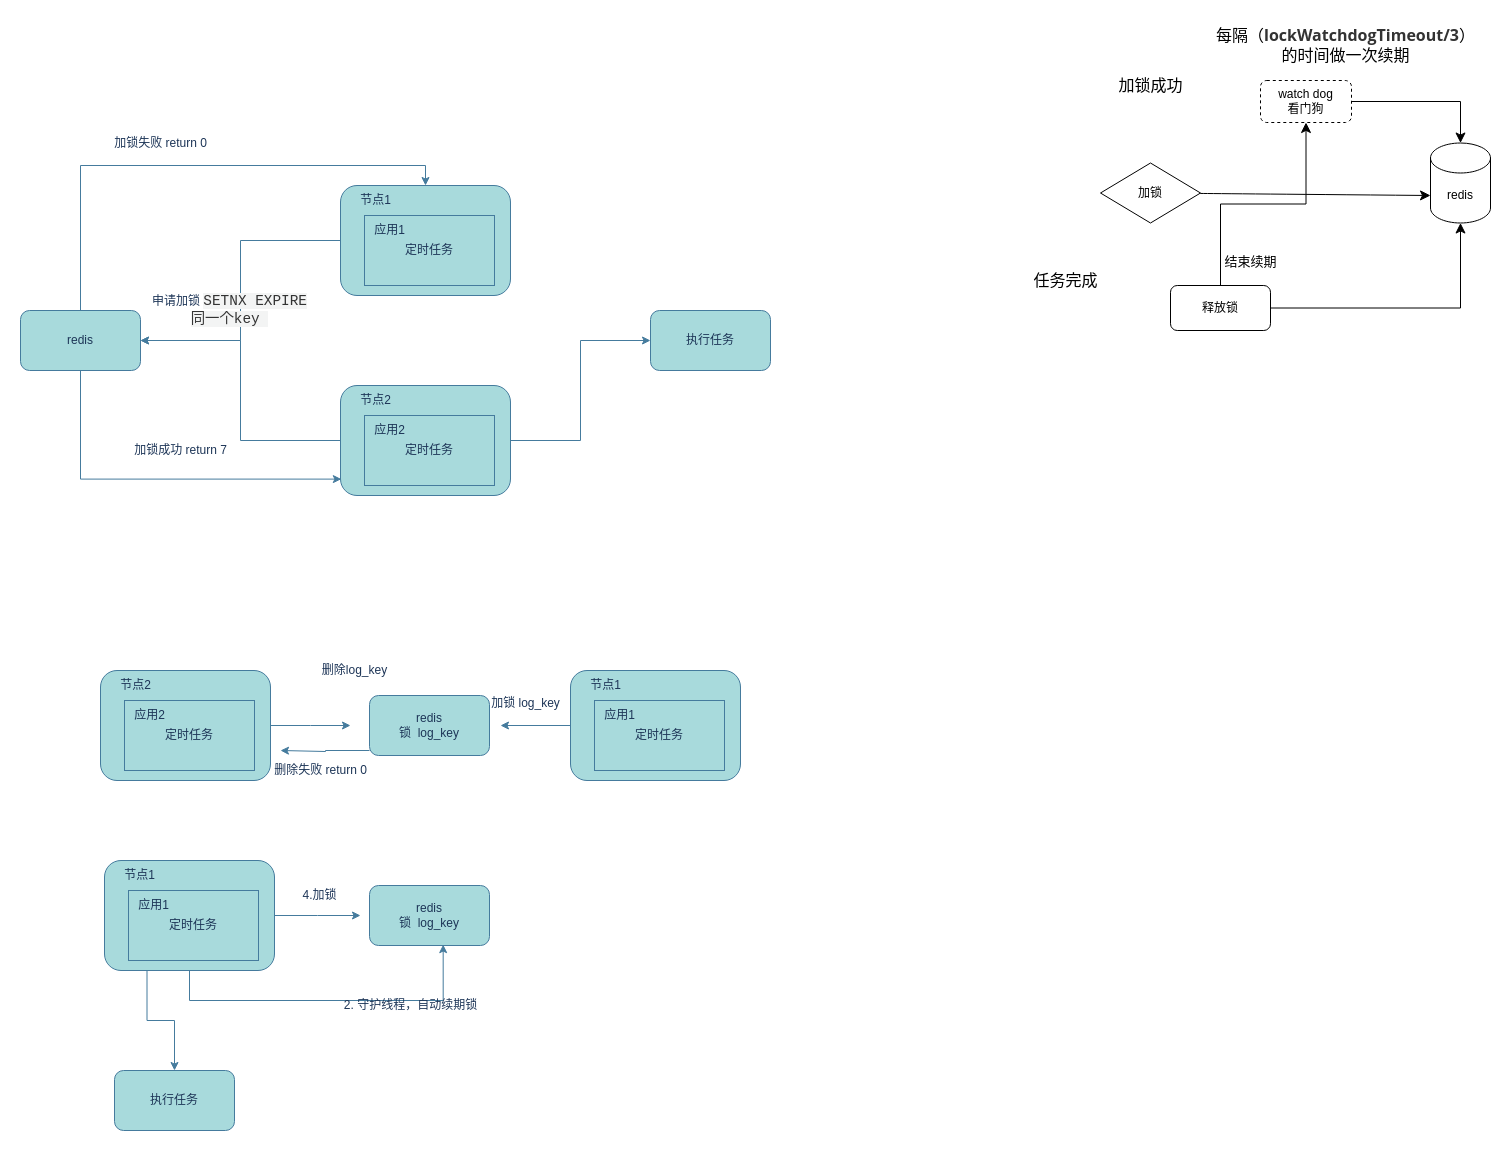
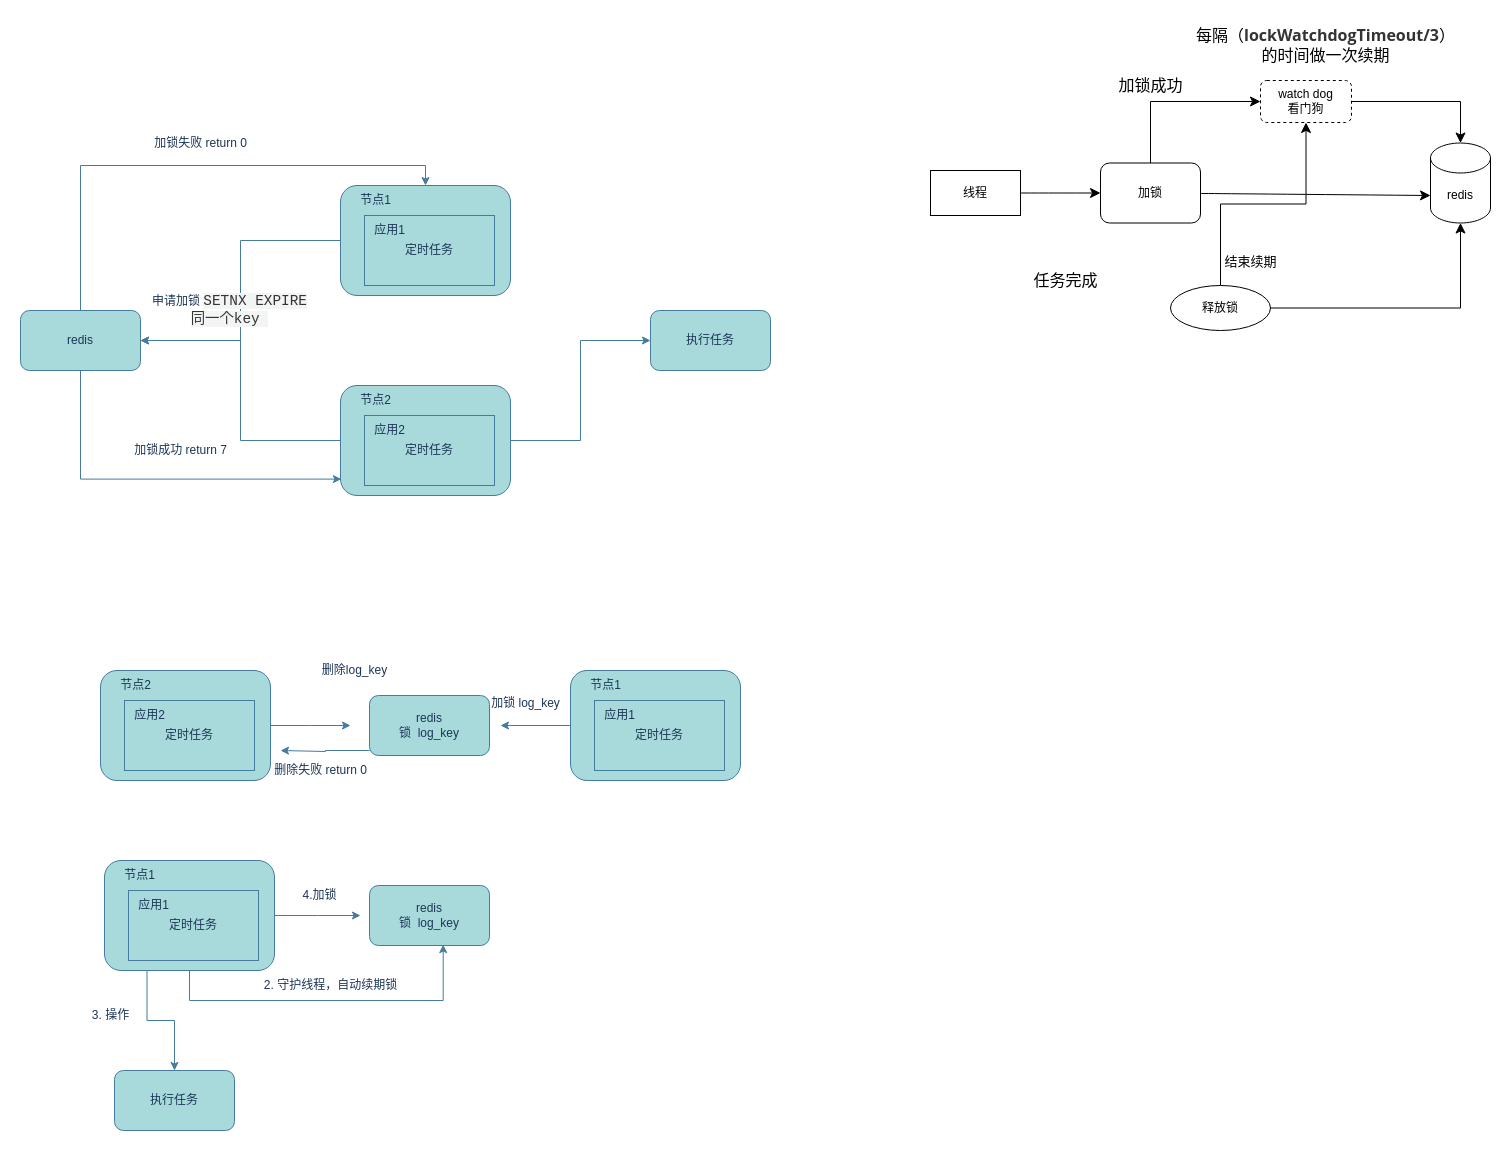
node "每隔（lockWatchdogTimeout/3） 的时间做一次续期": moved (1346, 46) -> (1326, 46)
edge "加锁" -> "watch dog 看门狗": added
node "加锁失败 return 0": moved (161, 144) -> (201, 144)
node "线程": added
edge "线程" -> "加锁": added
node "加锁": shape diamond -> rounded rectangle
node "释放锁": shape rounded rectangle -> ellipse
node "2. 守护线程，自动续期锁": moved (411, 1006) -> (331, 986)
node "3. 操作": added
